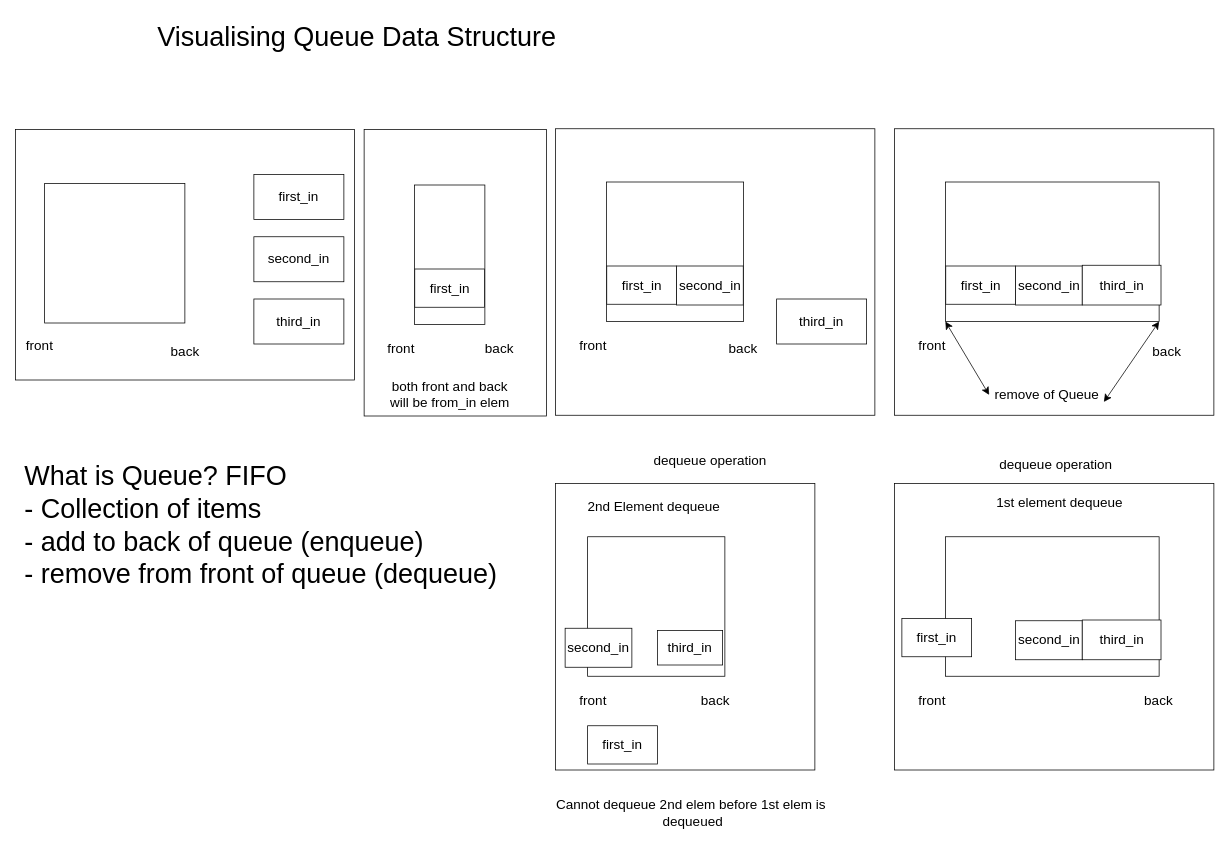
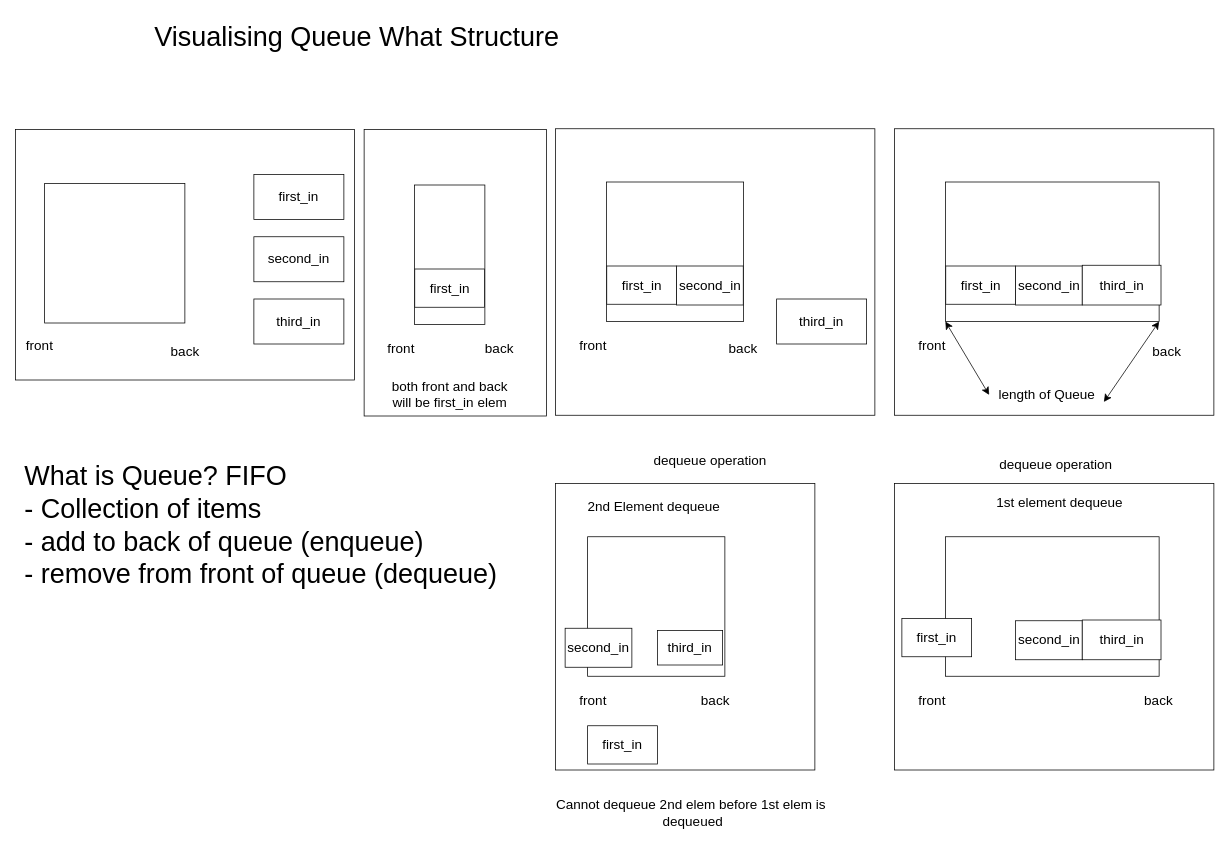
node "Visualising Queue Data Structure": label "Visualising Queue Data Structure" -> "Visualising Queue What Structure"
node "both front and back will be from_in elem": label "both front and back will be from_in elem" -> "both front and back will be first_in elem"
node "remove of Queue": label "remove of Queue" -> "length of Queue"
